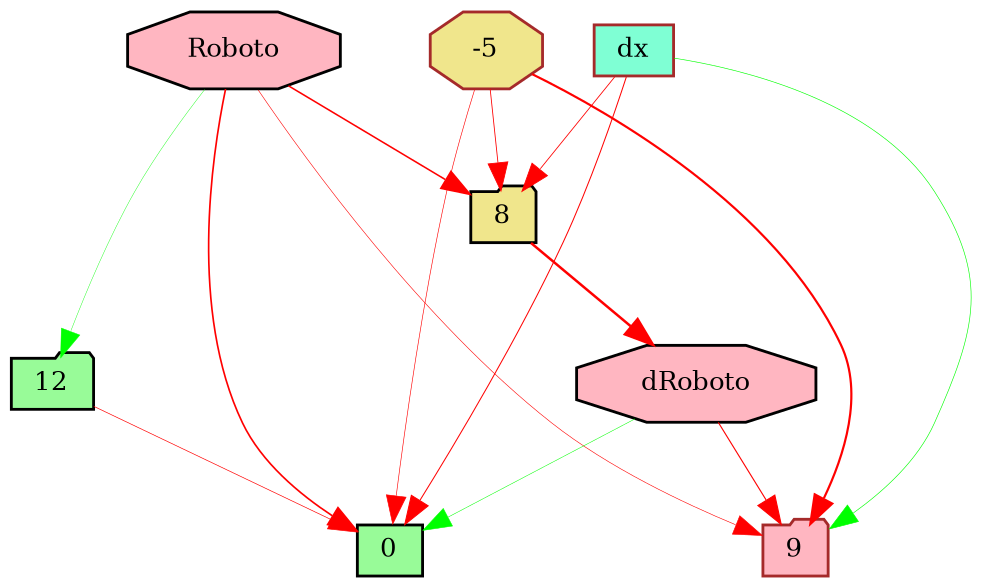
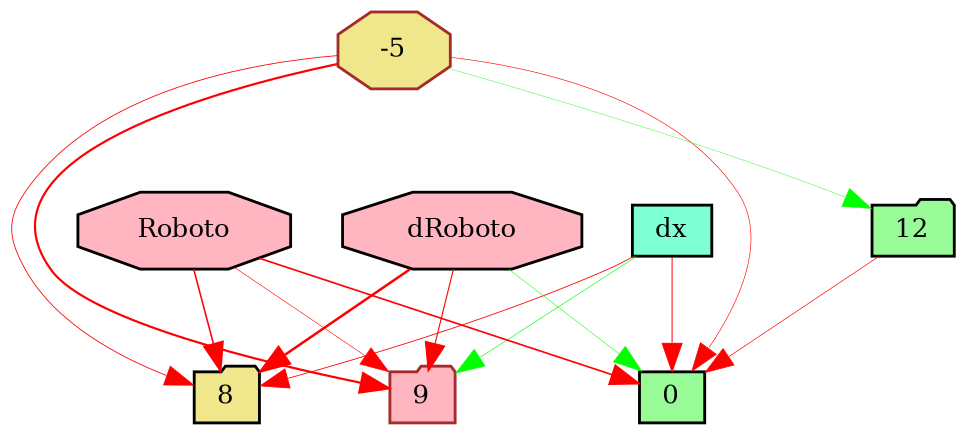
node "dx": color brown -> black
edge "Roboto" -> "12": now "-5" -> "12"
edge "8" -> "dRoboto": reversed
